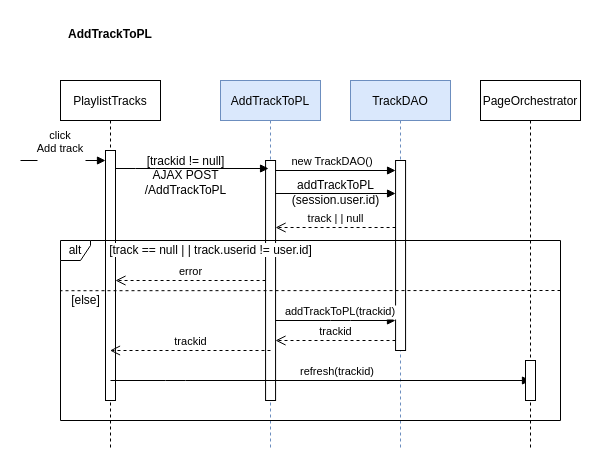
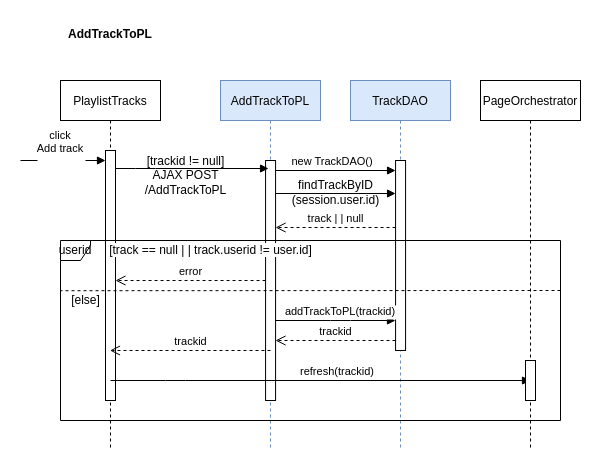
node "addTrackToPL (session.user.id)": label "addTrackToPL (session.user.id)" -> "findTrackByID (session.user.id)"
node "alt": label "alt" -> "userid"
